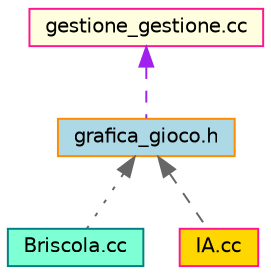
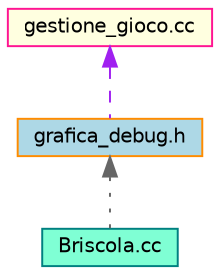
node "gestione_gestione.cc": label "gestione_gestione.cc" -> "gestione_gioco.cc"
node "grafica_gioco.h": label "grafica_gioco.h" -> "grafica_debug.h"
node "IA.cc": removed
